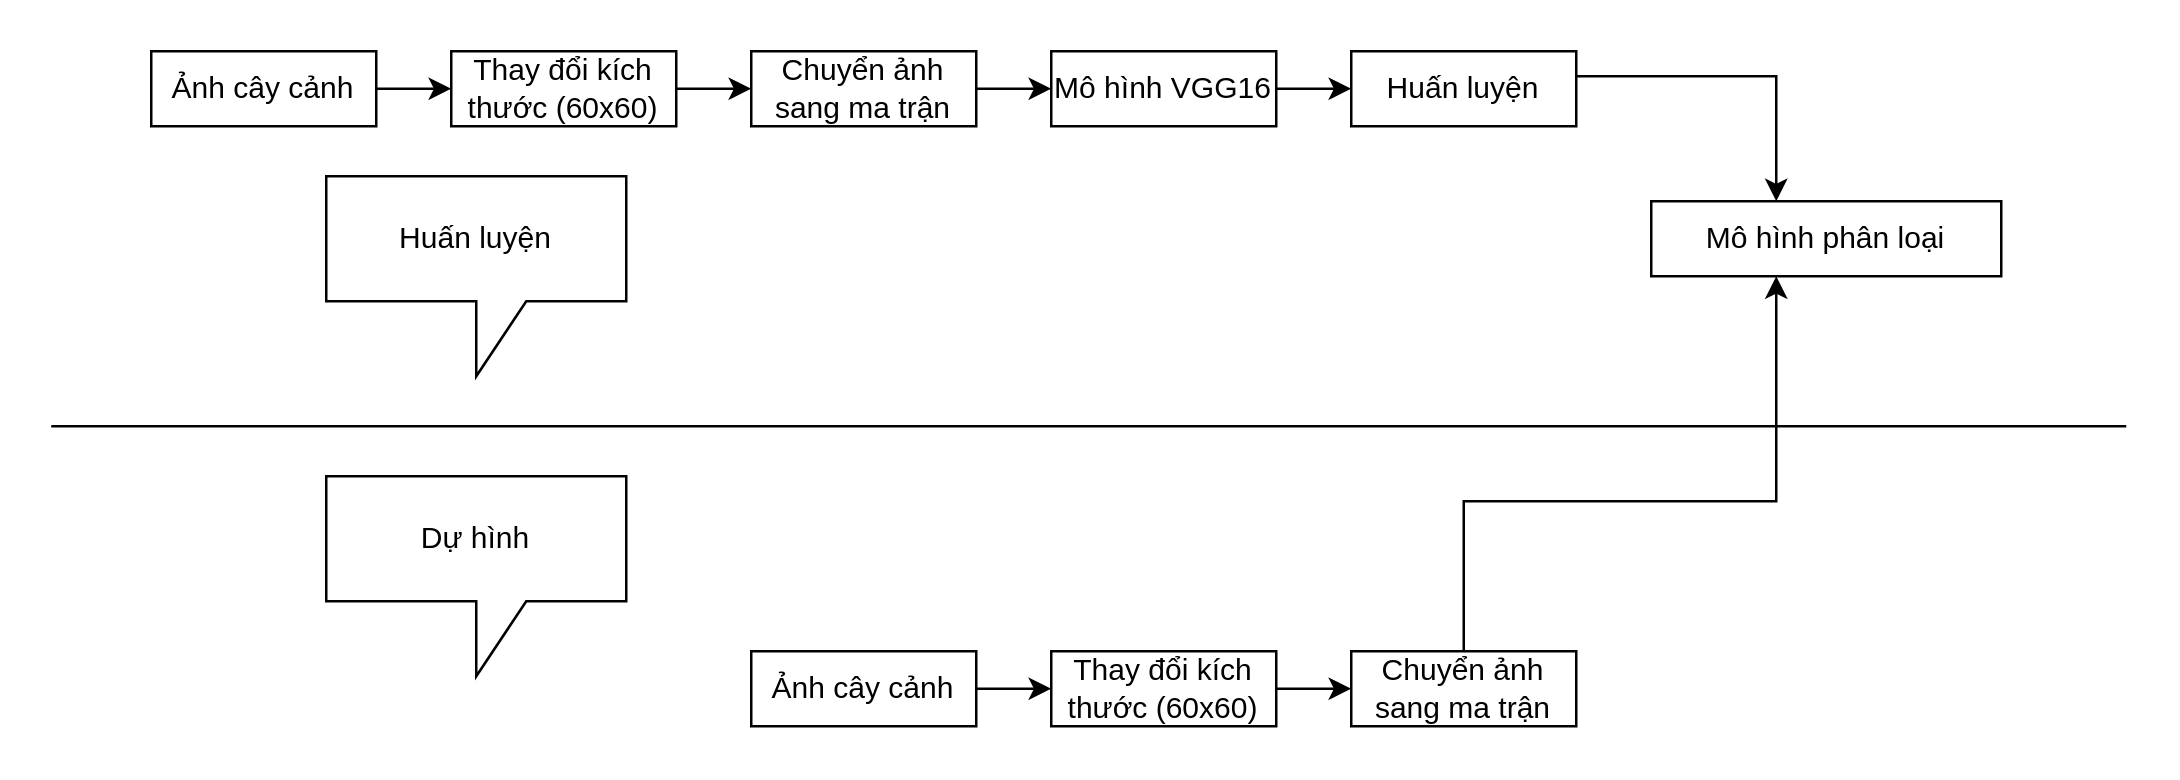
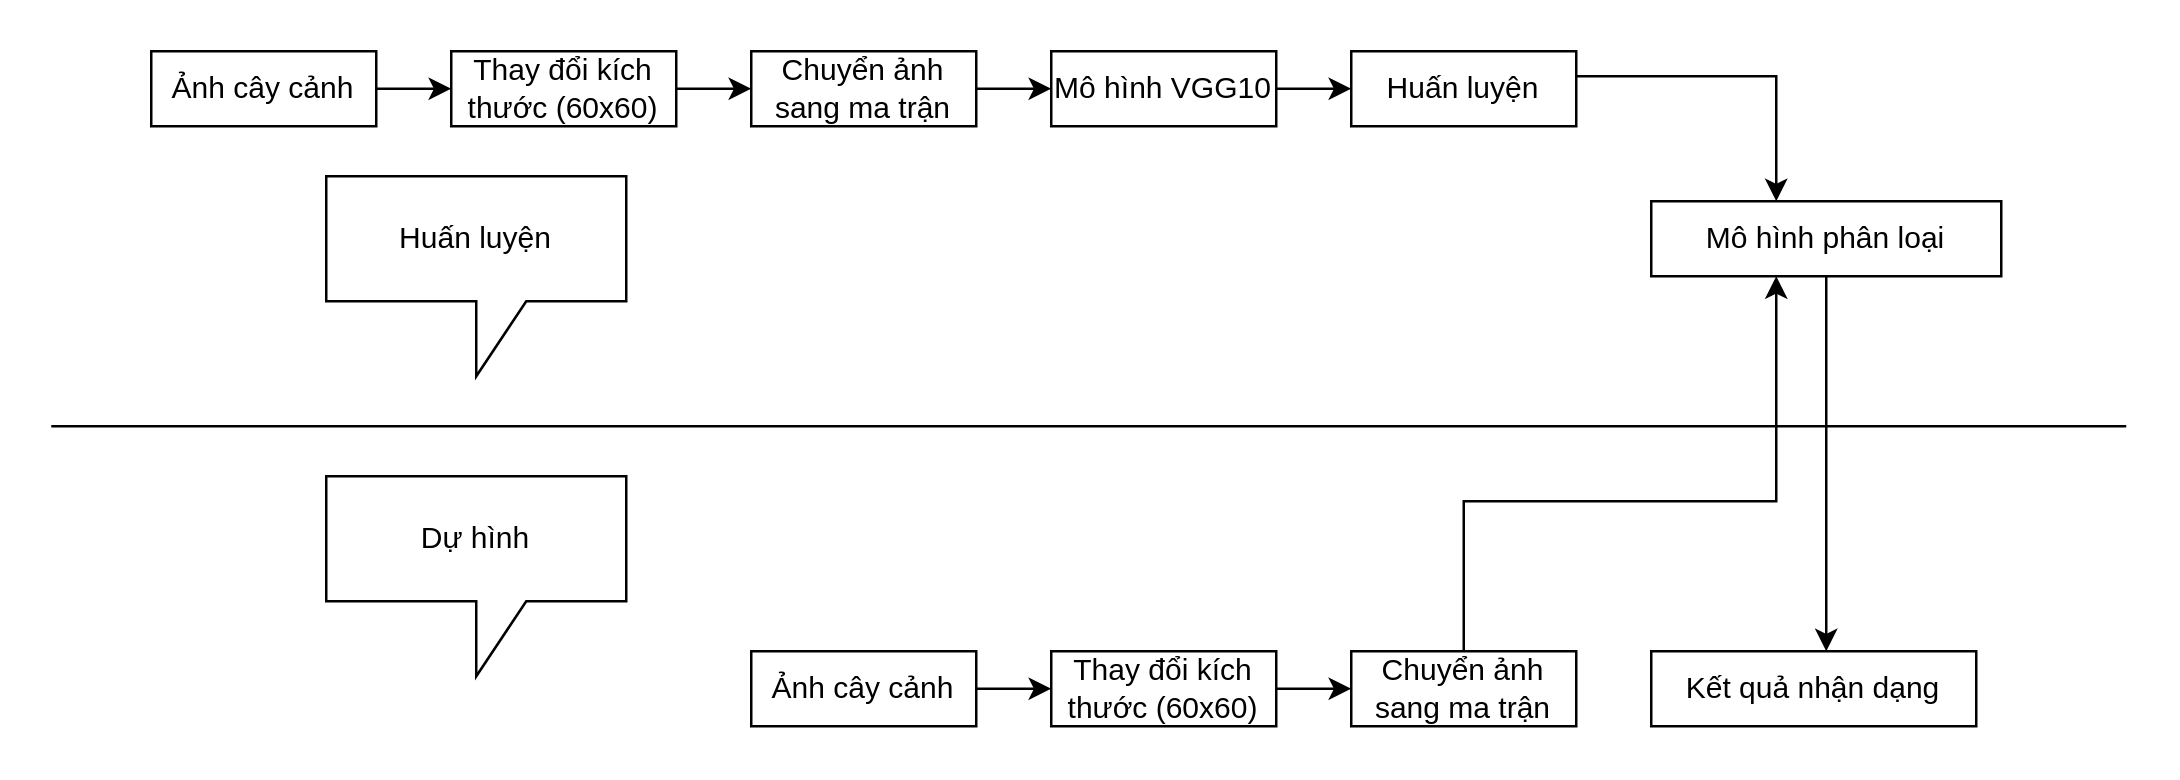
node "Mô hình VGG16": label "Mô hình VGG16" -> "Mô hình VGG10"
edge "Mô hình phân loại" -> "Kết quả nhận dạng": added
node "Kết quả nhận dạng": added
